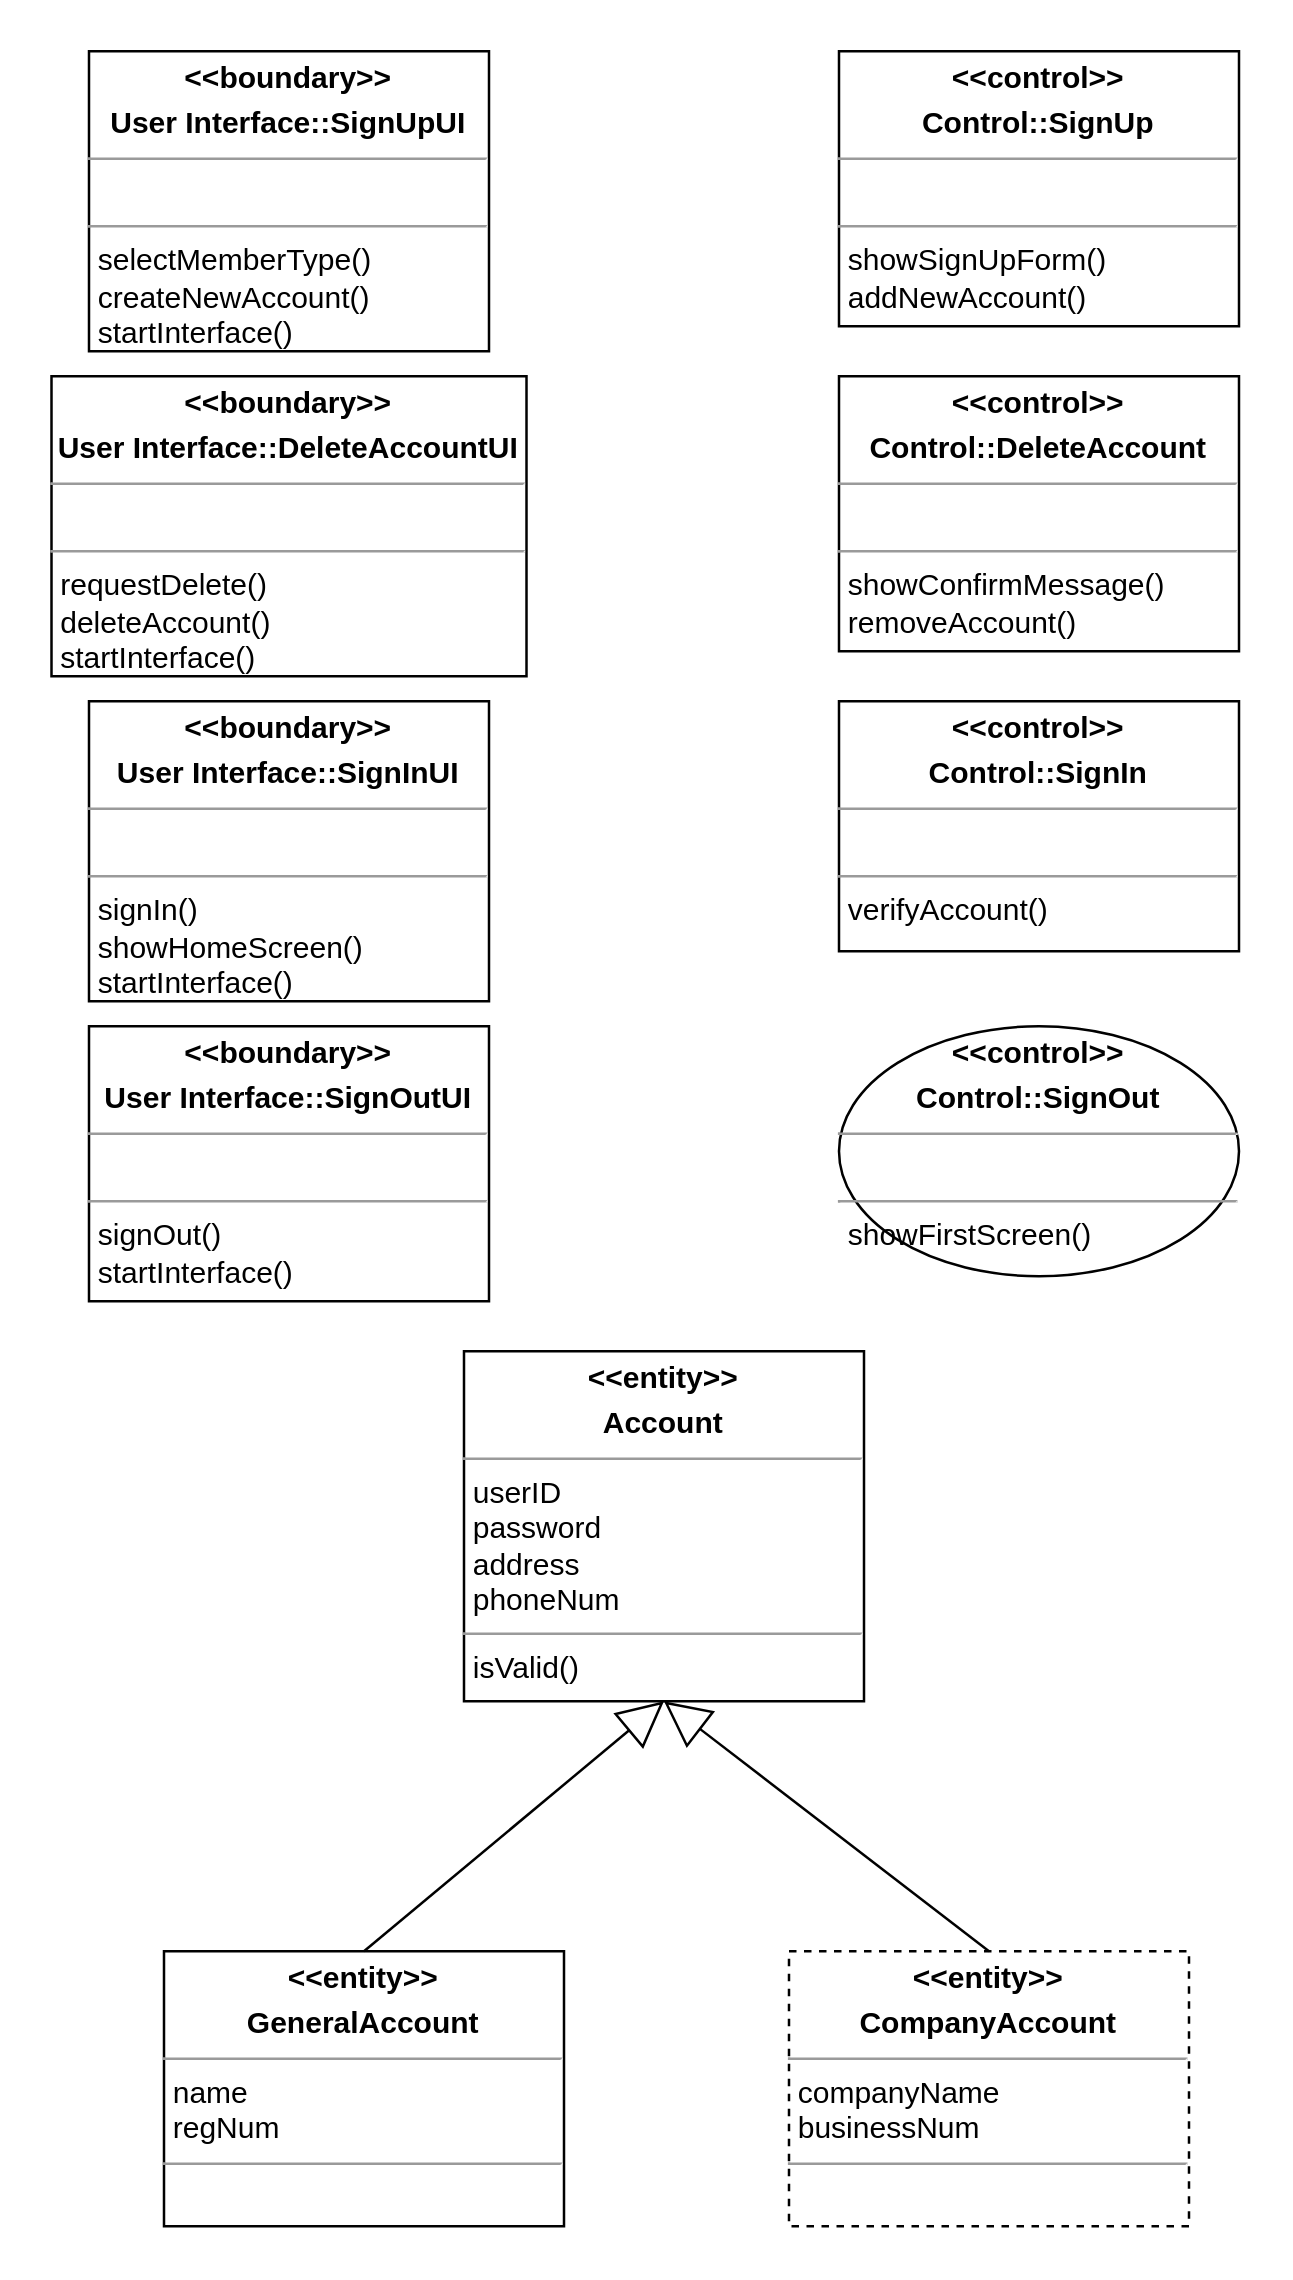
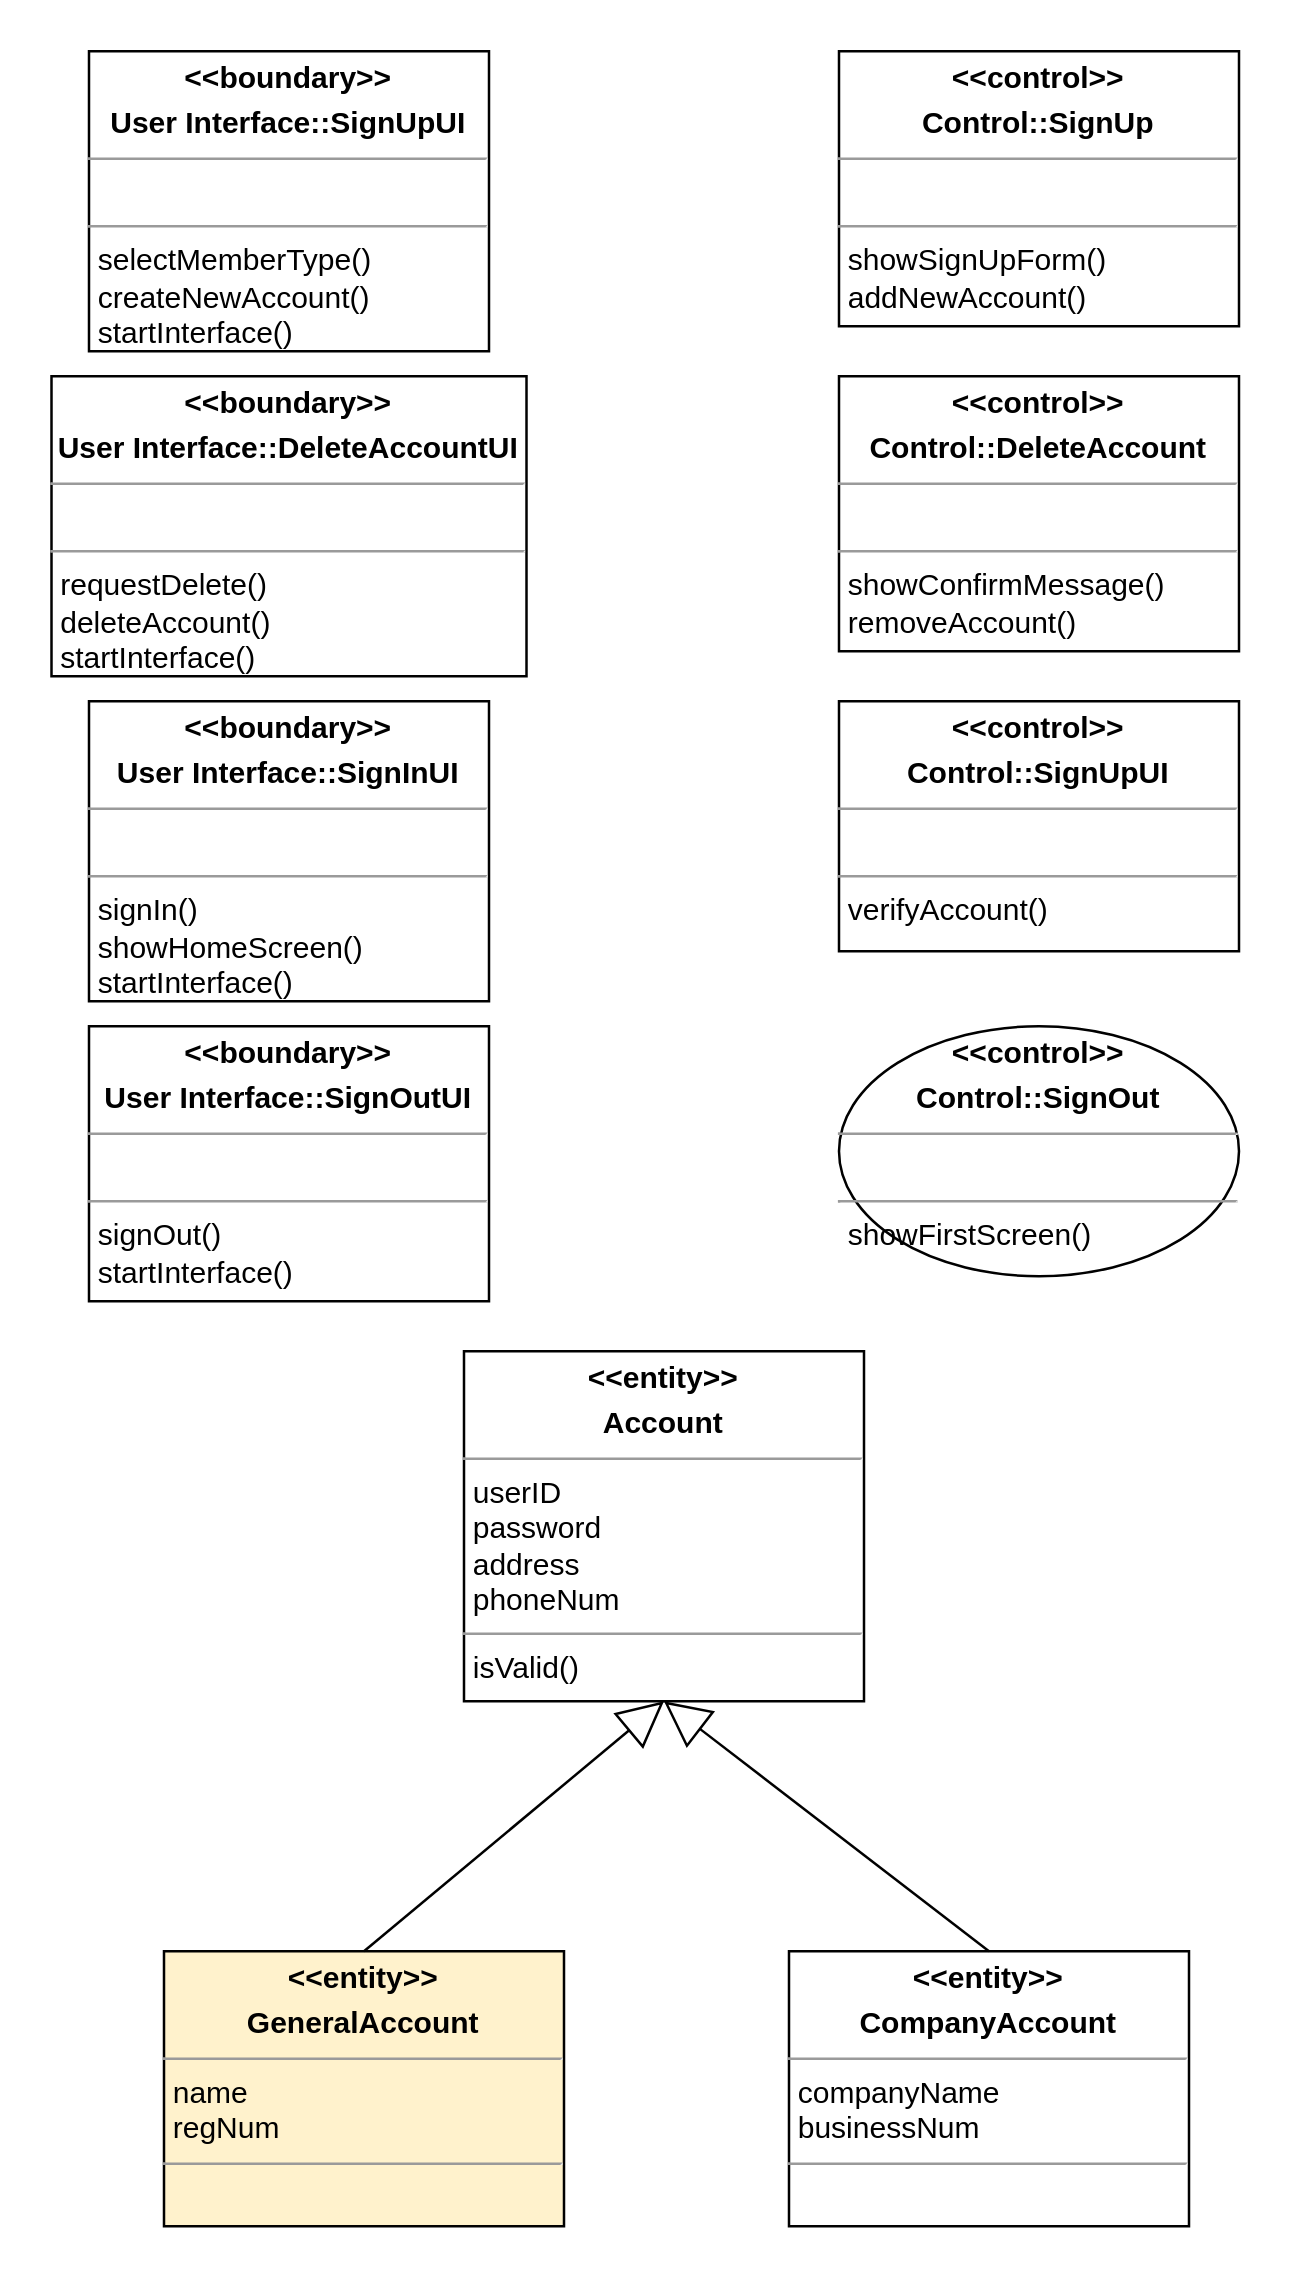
node "<<control>> Control::SignIn verifyAccount()": label "<<control>> Control::SignIn verifyAccount()" -> "<<control>> Control::SignUpUI verifyAccount()"
node "<<entity>> GeneralAccount name regNum": fillcolor #ffffff -> #fff2cc
node "<<entity>> CompanyAccount companyName businessNum": style dashed -> solid
